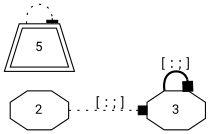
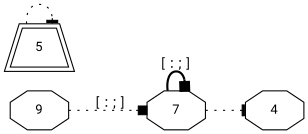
node "2": label "2" -> "9"
node "3": label "3" -> "7"
node "4": added
